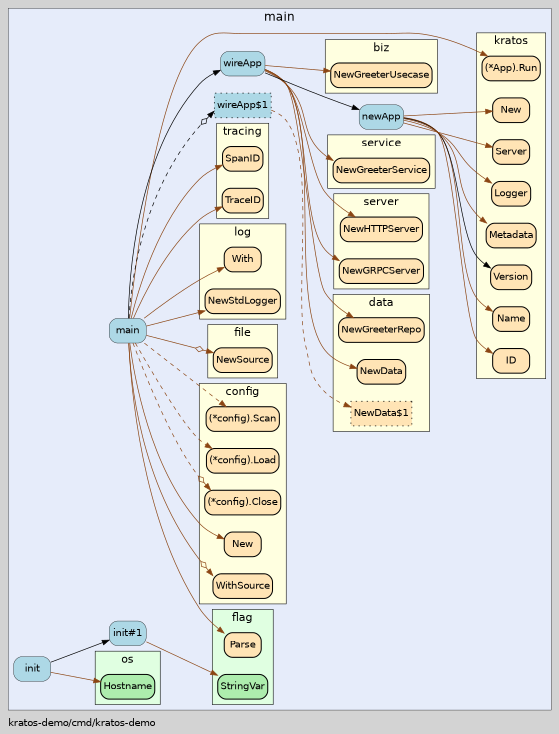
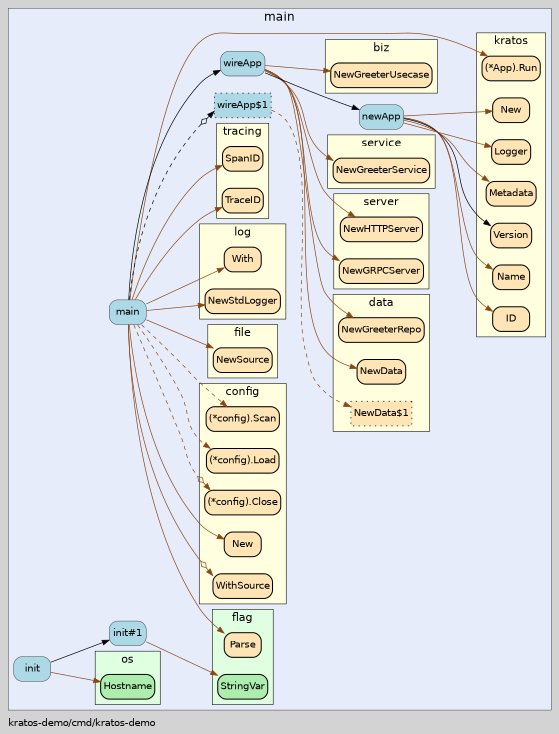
node "Server": removed
edge "main" -> "NewSource": arrowhead normalnoneodiamond -> normal
